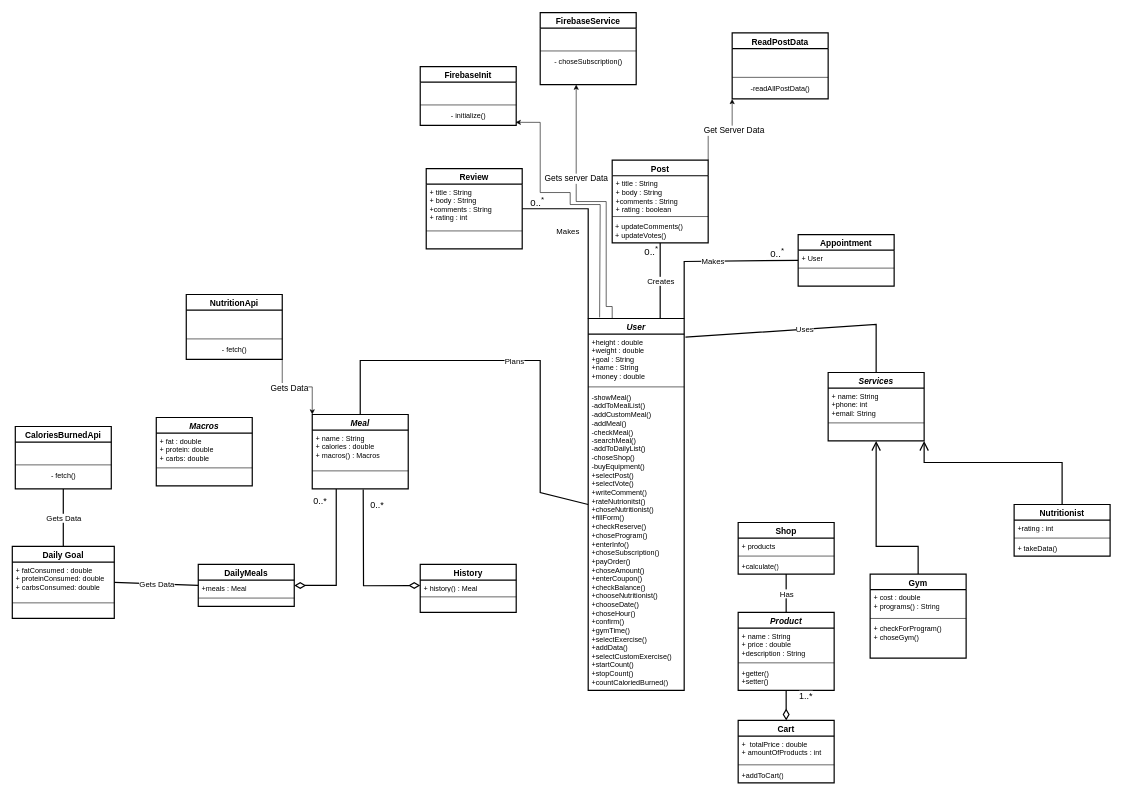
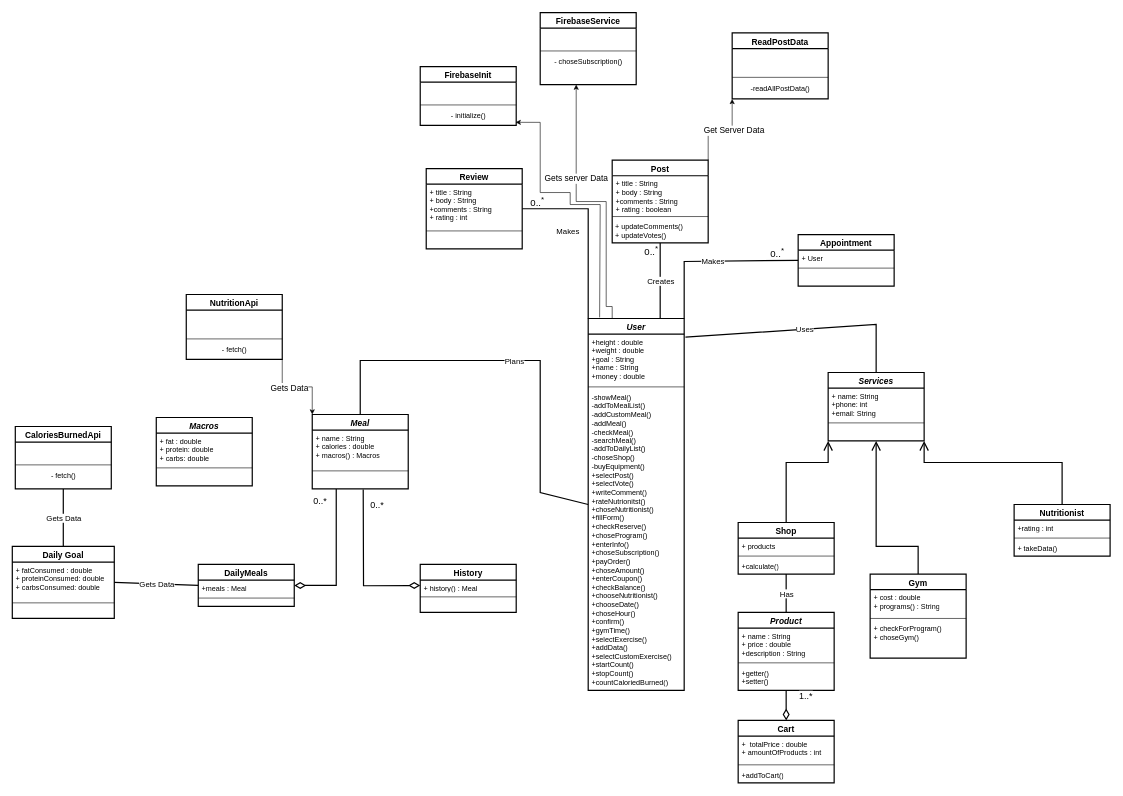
edge "Shop" -> "Services": added
